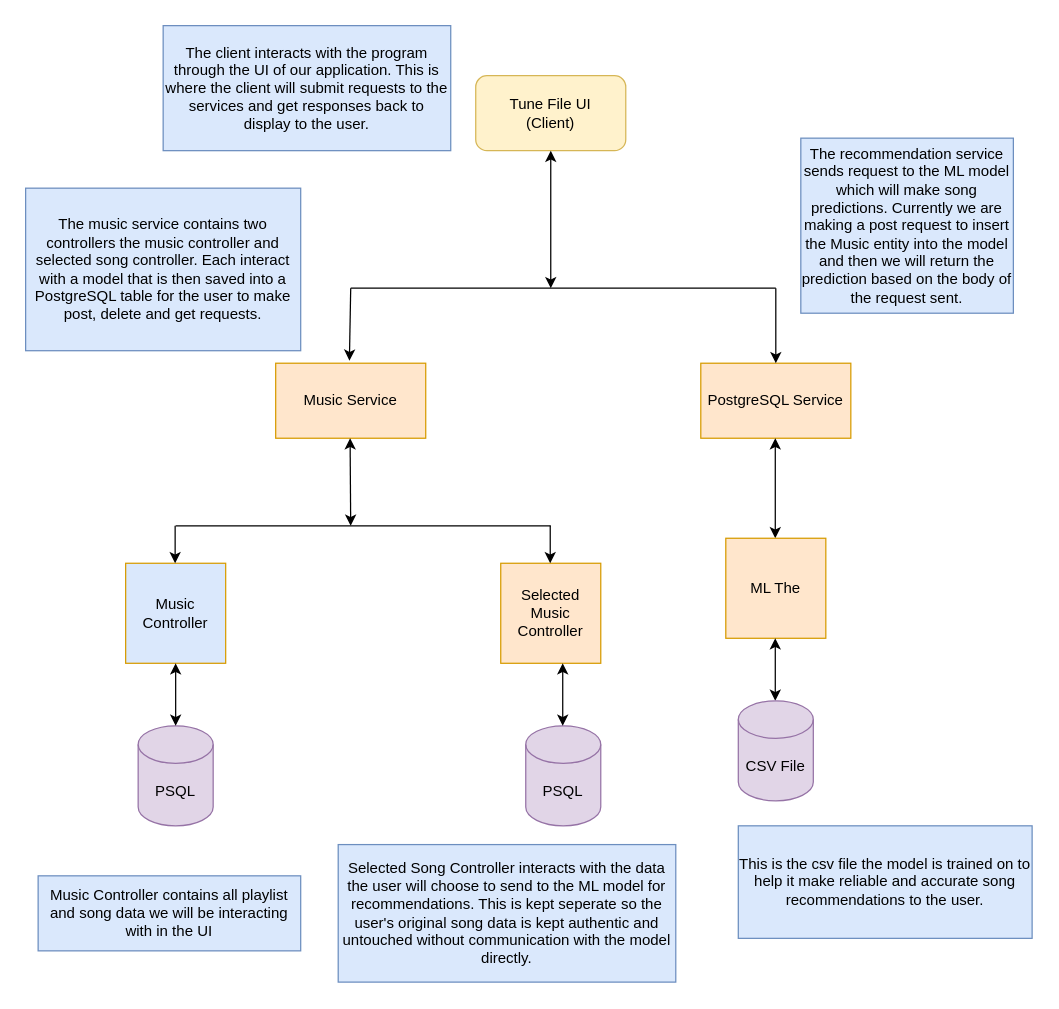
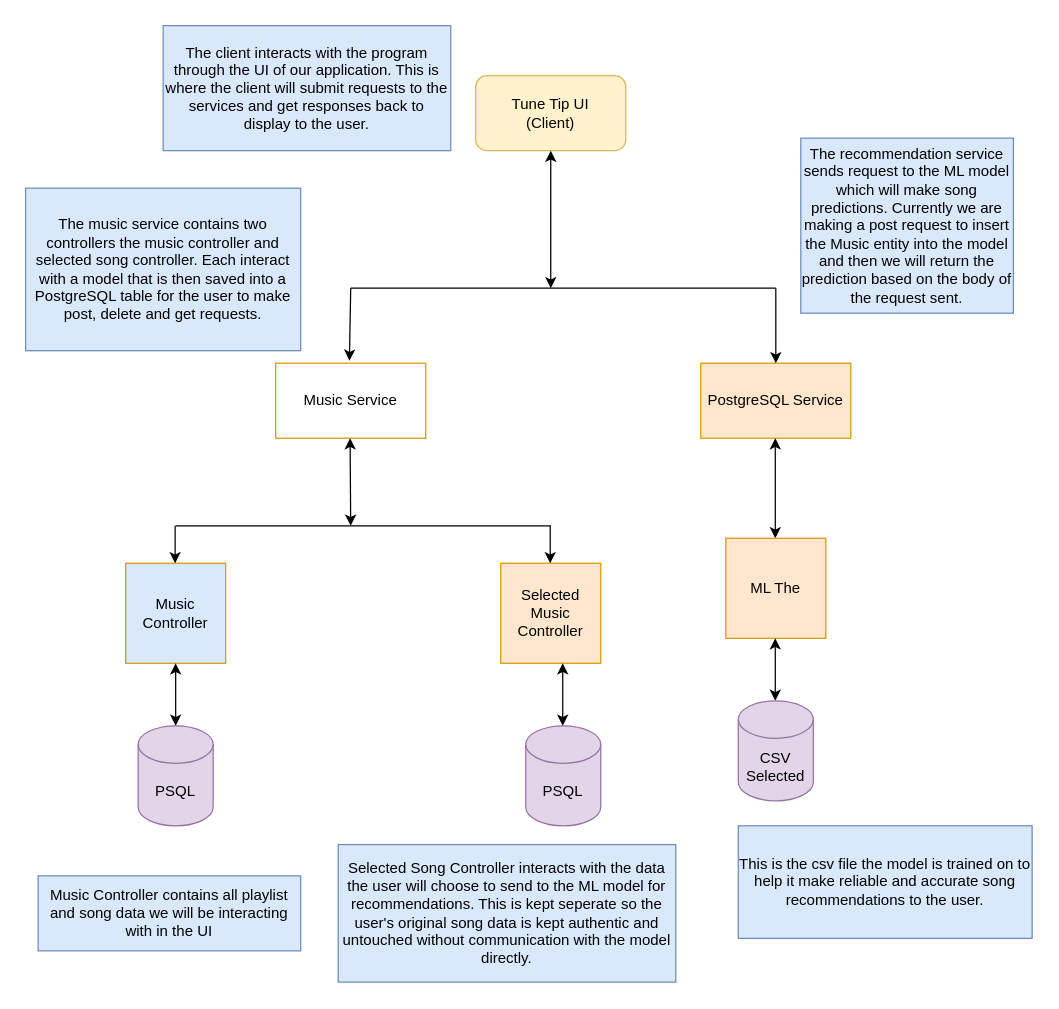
node "Tune File UI (Client)": label "Tune File UI (Client)" -> "Tune Tip UI (Client)"
node "Music Service": fillcolor #ffe6cc -> #ffffff
node "CSV File": label "CSV File" -> "CSV Selected"
